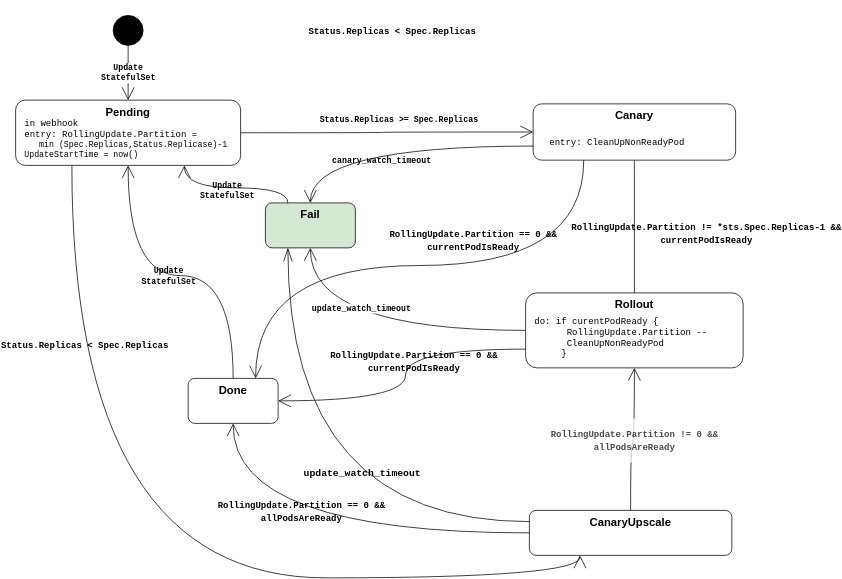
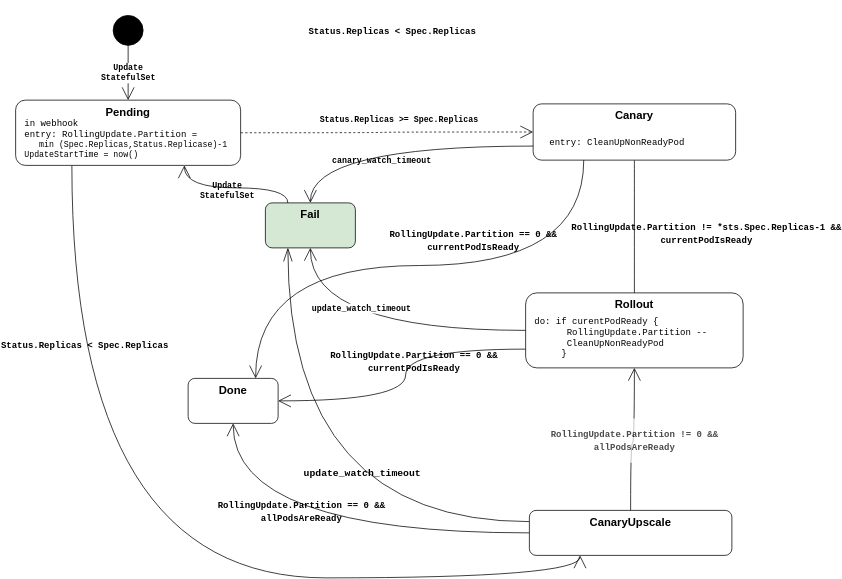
edge "Pending" -> "Canary": style solid -> dashed
edge "Done" -> "Pending": removed, label "Update StatefulSet"
